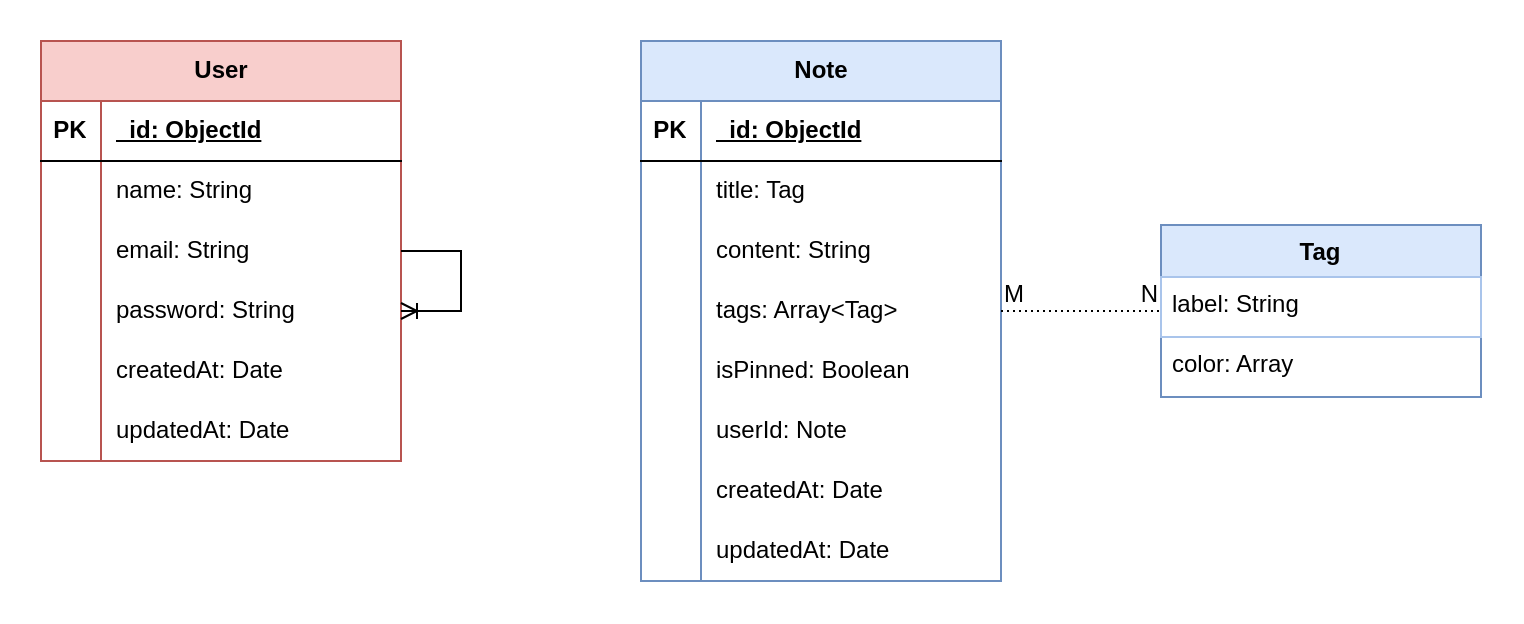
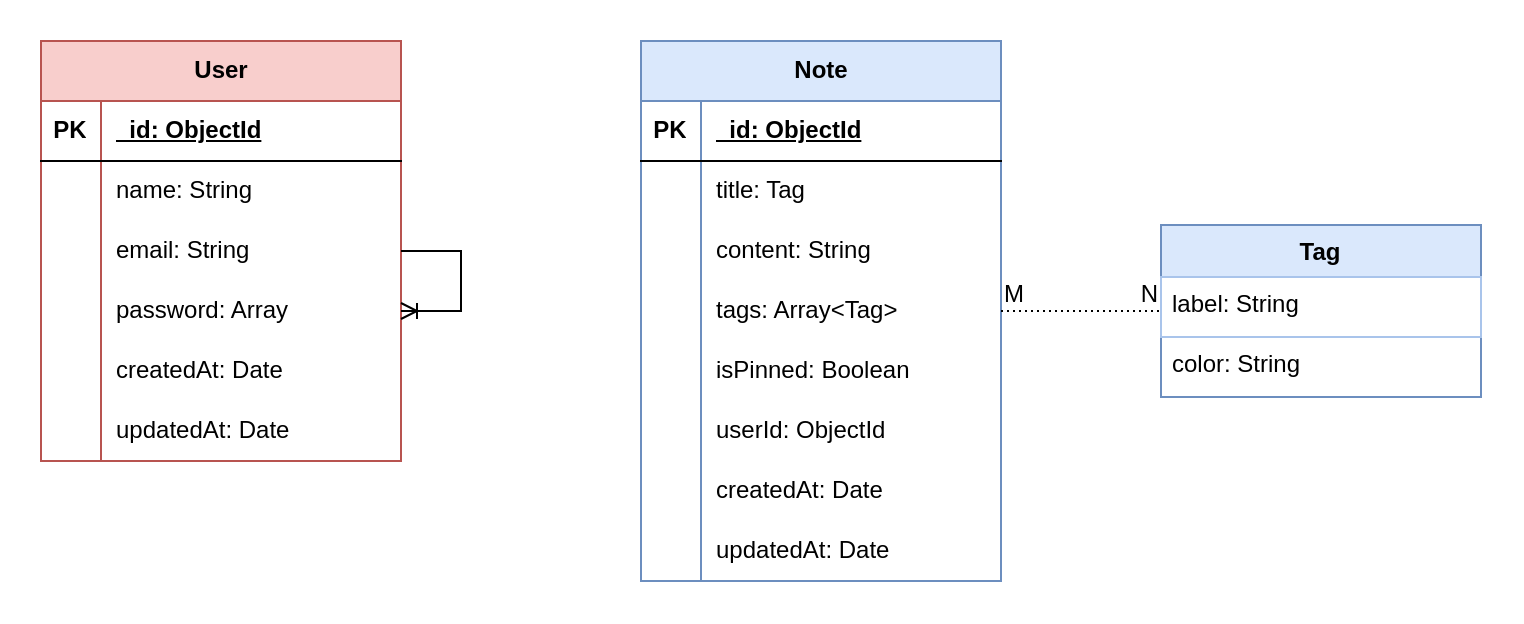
node "password: String": label "password: String" -> "password: Array"
node "color: Array": label "color: Array" -> "color: String"
node "userId: Note": label "userId: Note" -> "userId: ObjectId"
